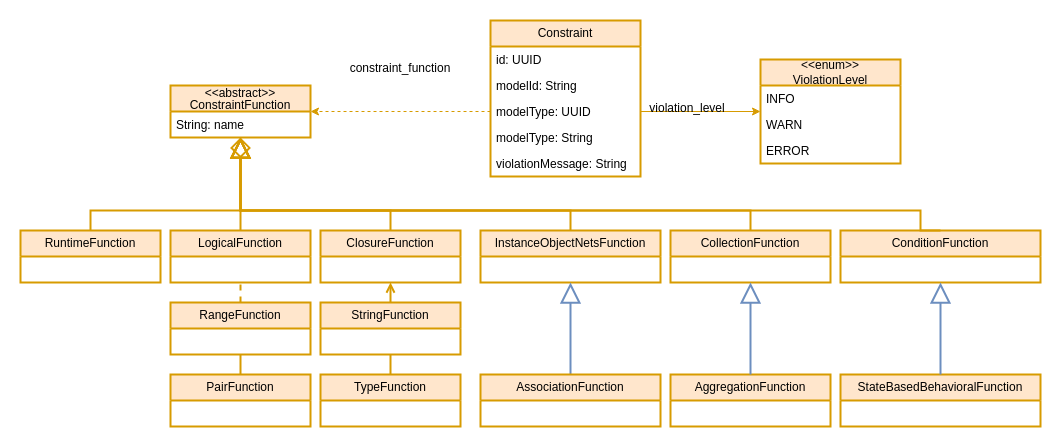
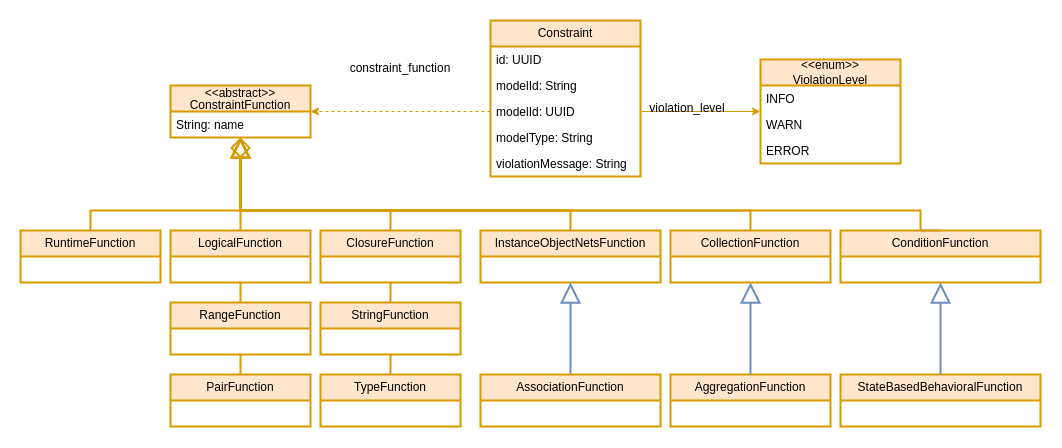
node "modelType: UUID": label "modelType: UUID" -> "modelId: UUID"
edge "StringFunction" -> "ClosureFunction": arrowhead open -> none
edge "LogicalFunction" -- "RangeFunction": style dashed -> solid
